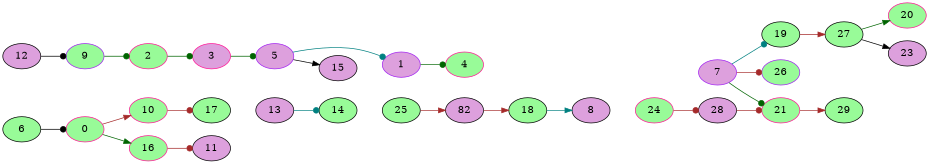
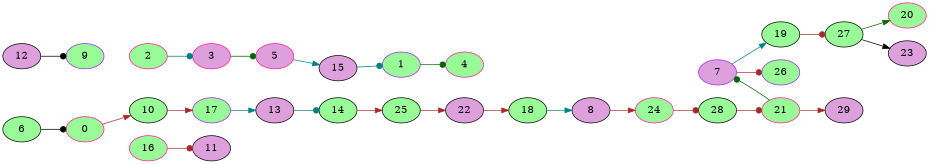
edge "19" -> "27": arrowhead normal -> dot
edge "5" -> "1": now "15" -> "1"
edge "7" -> "19": arrowhead dot -> normal
edge "9" -> "2": removed
edge "2" -> "3": color darkgreen -> teal
node "5": color purple -> deeppink
edge "5" -> "15": color black -> teal
node "1": fillcolor plum -> palegreen
edge "7" -> "21": reversed
node "10": color deeppink -> black
edge "10" -> "17": arrowhead dot -> normal
node "17": color black -> purple
edge "17" -> "13": added
edge "14" -> "25": added
node "82": label "82" -> "22"
edge "8" -> "24": added
node "28": fillcolor plum -> palegreen
node "29": fillcolor palegreen -> plum
edge "0" -> "16": removed
